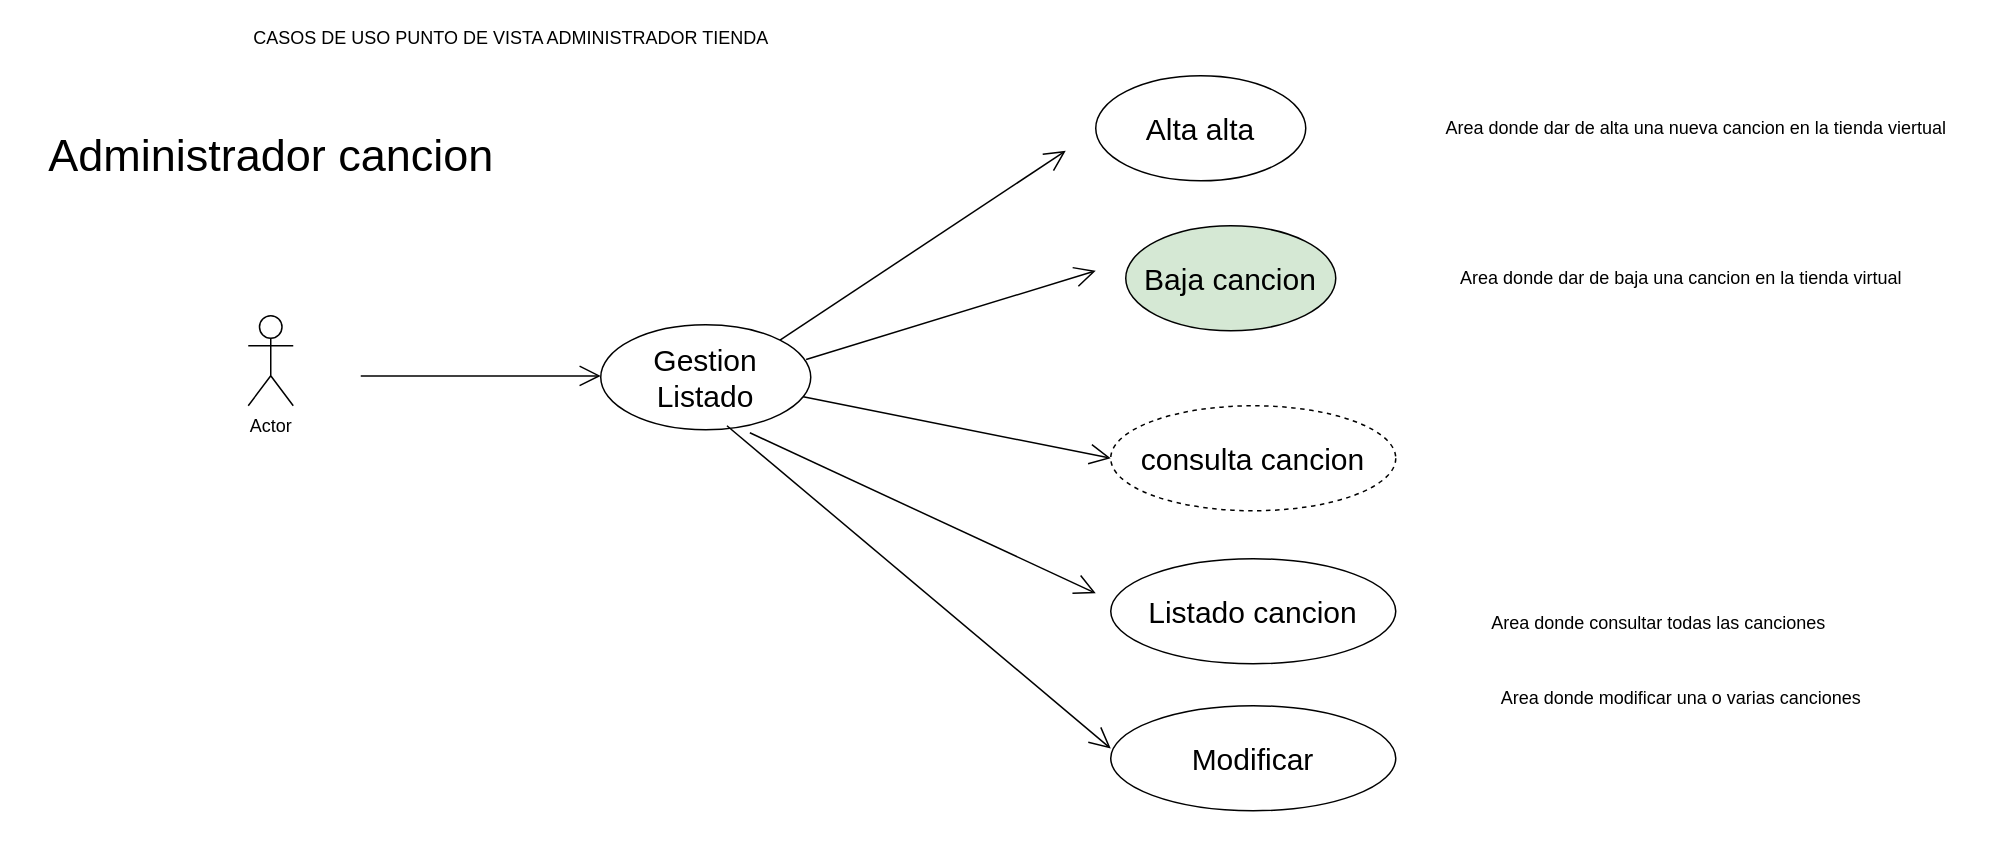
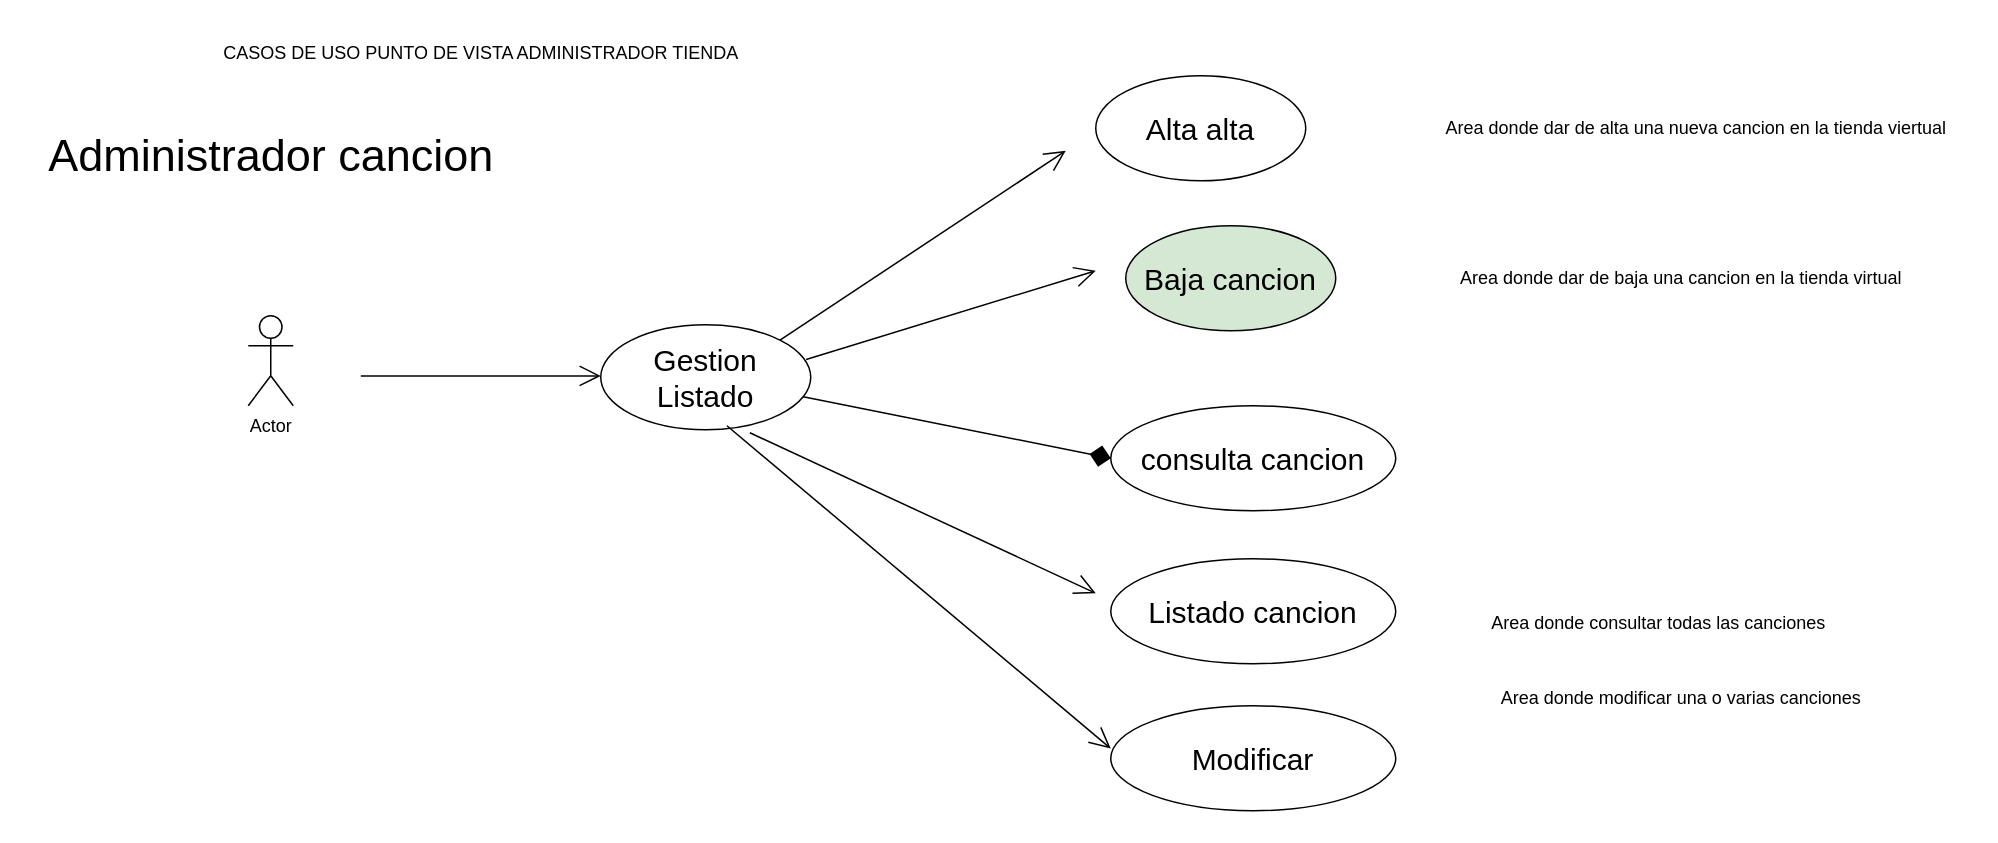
node "CASOS DE USO PUNTO DE VISTA ADMINISTRADOR TIENDA": moved (511, 38) -> (481, 53)
edge "Gestion Listado" -> "consulta cancion": arrowhead open -> diamond
node "consulta cancion": style dashed -> solid
